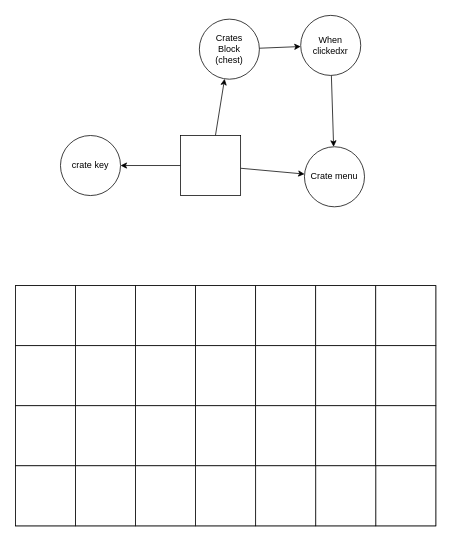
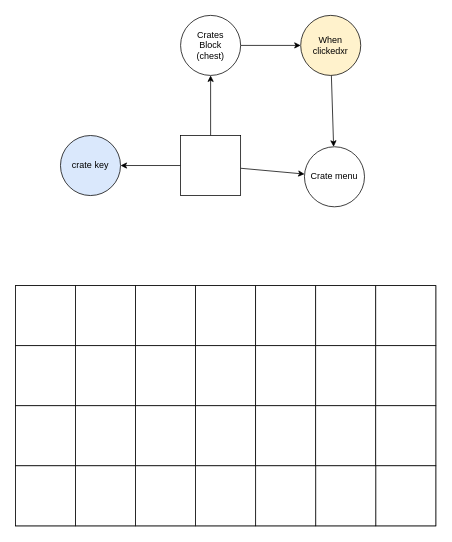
node "When clickedxr": fillcolor #ffffff -> #fff2cc
node "Crates Block (chest)": moved (229, 49) -> (210, 45)
node "crate key": fillcolor #ffffff -> #dae8fc
